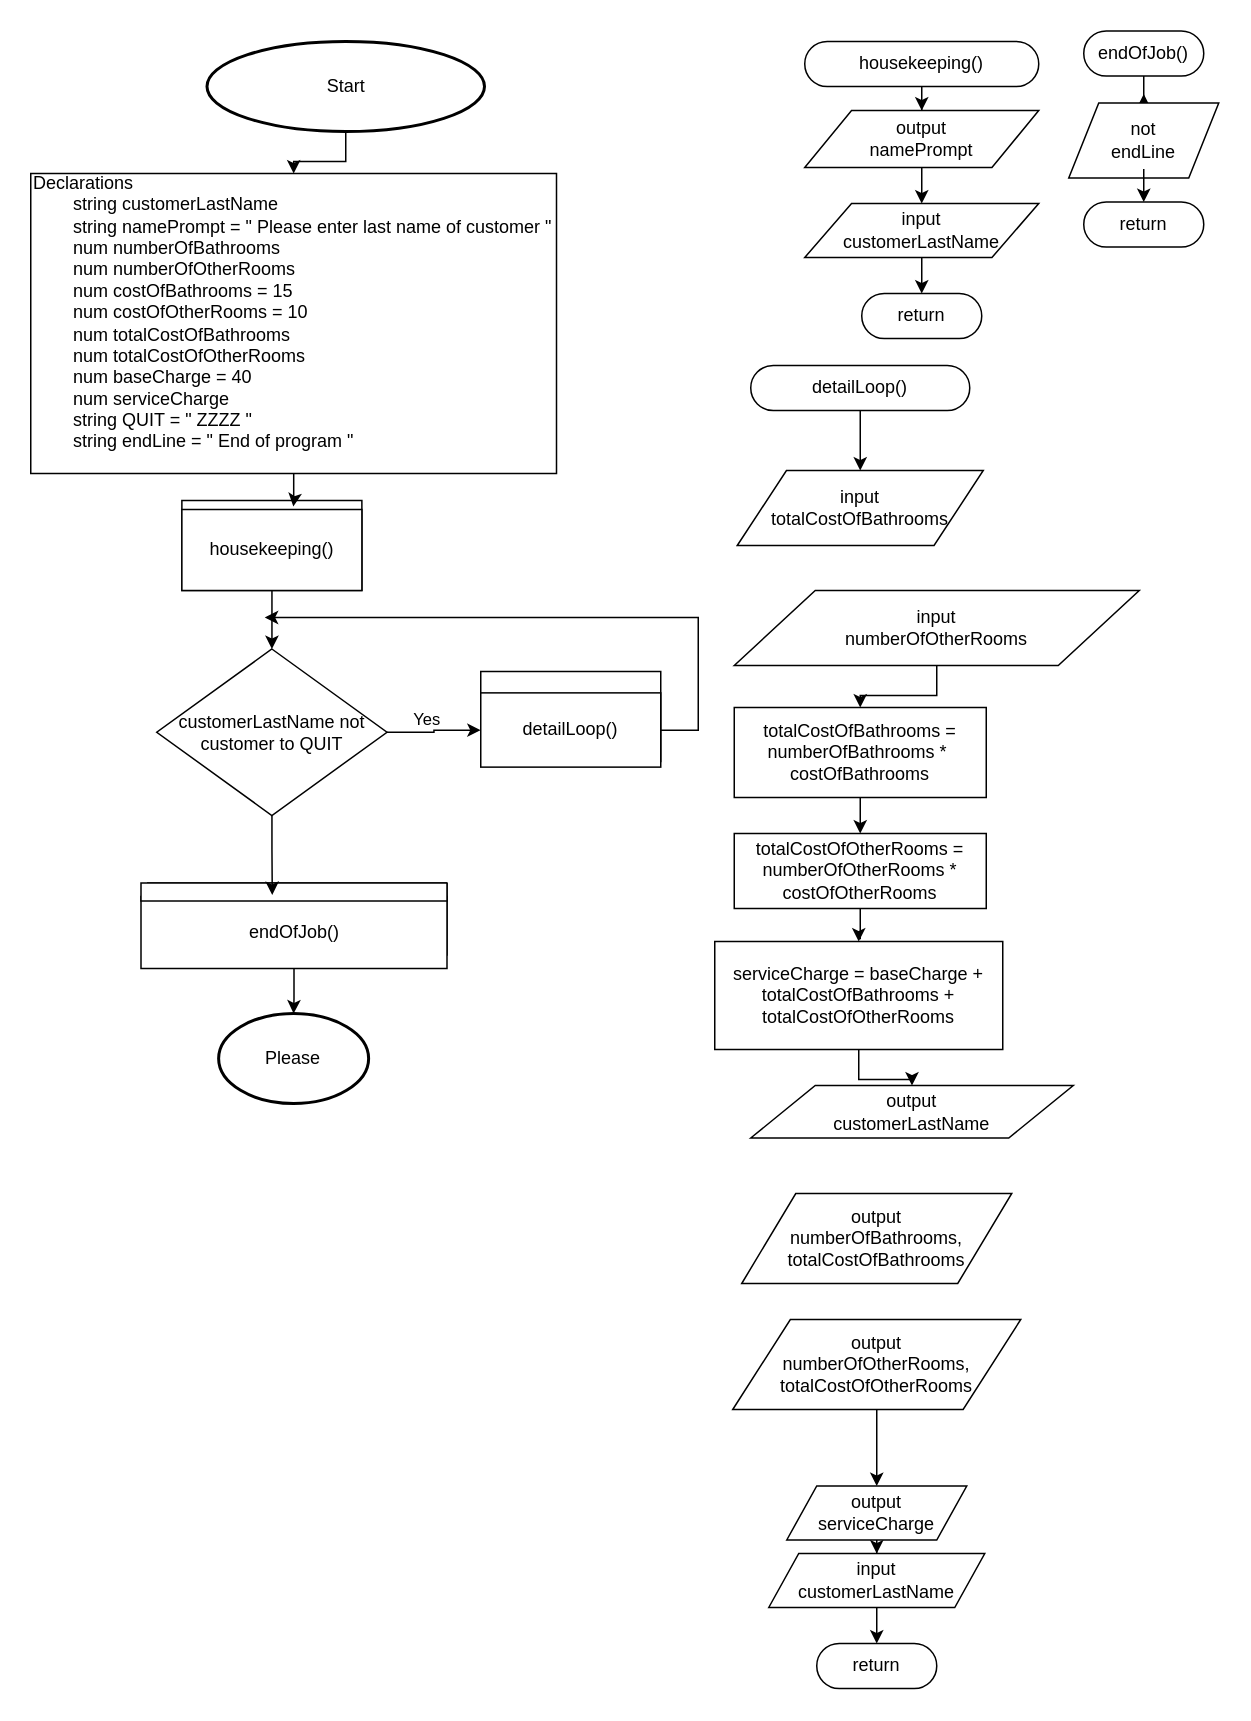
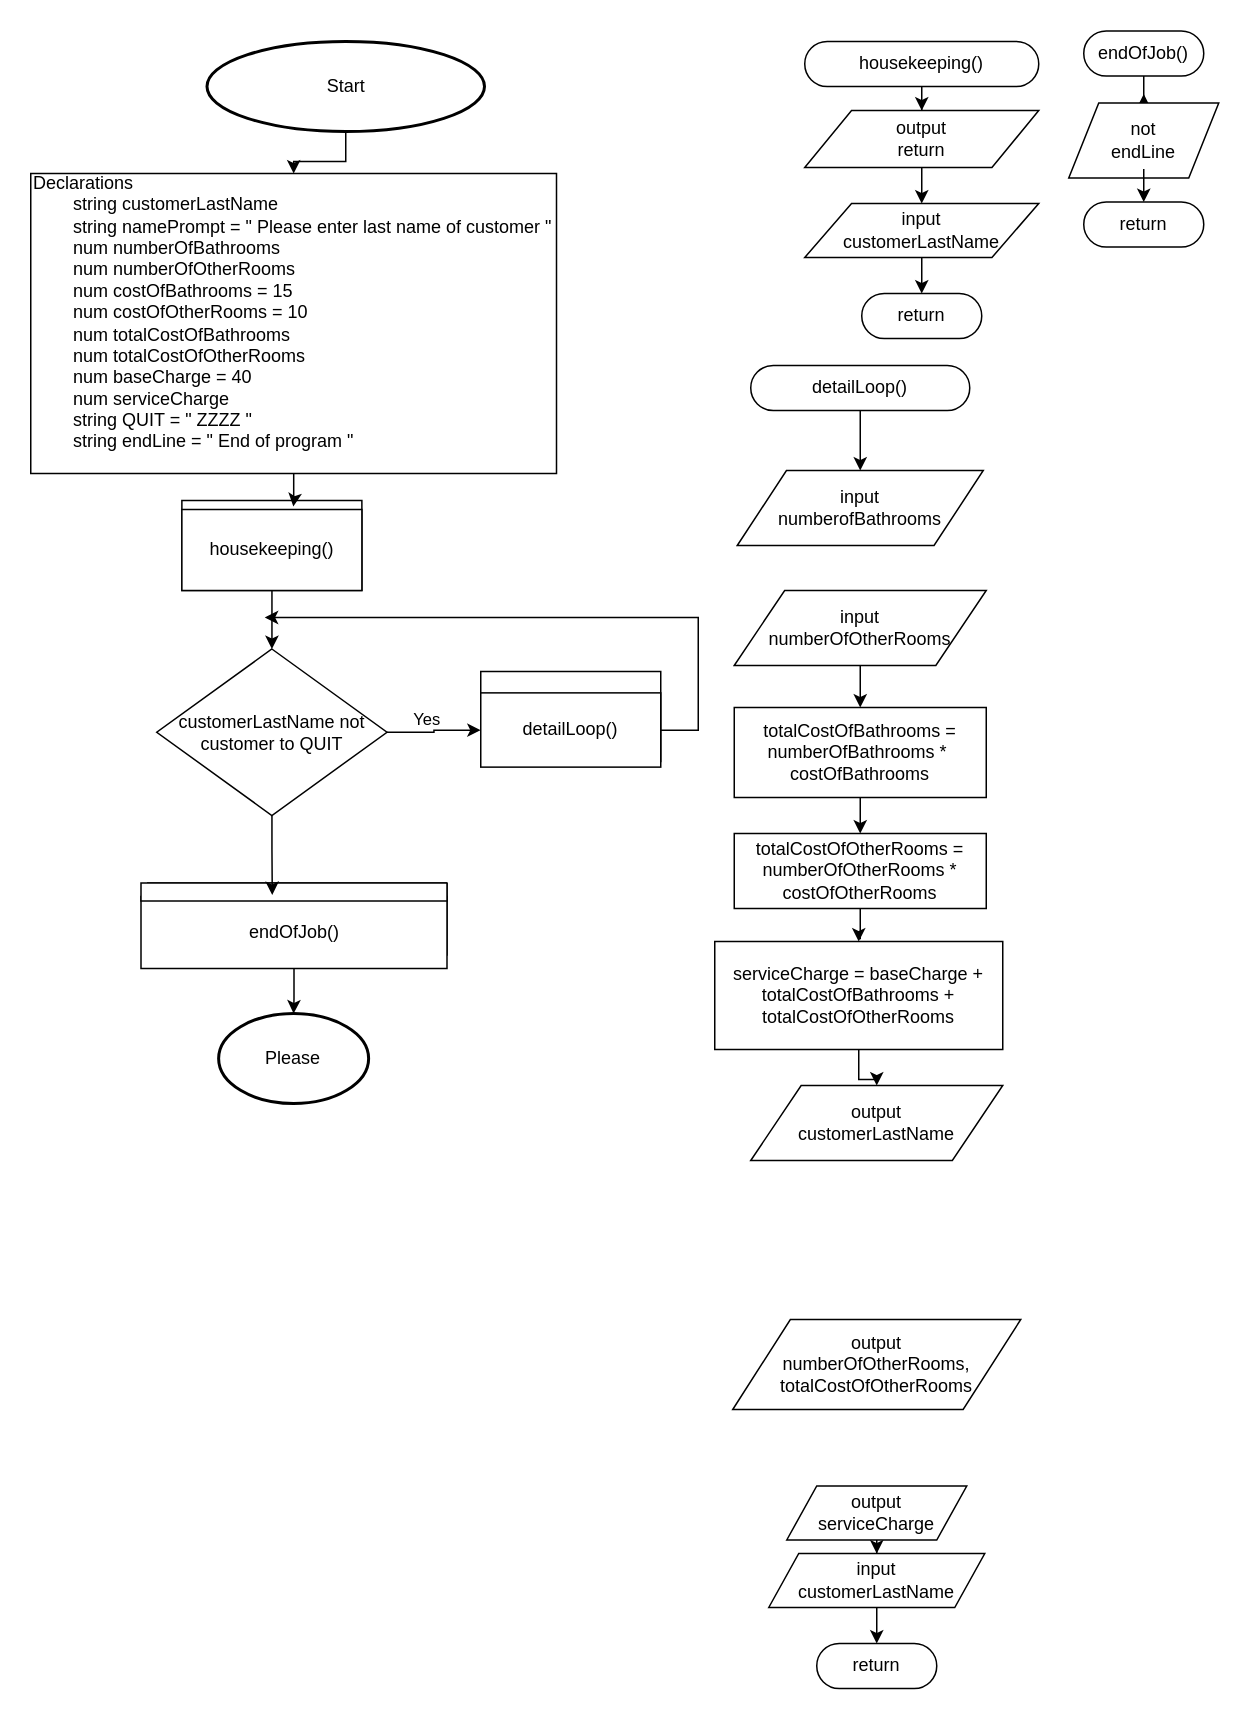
node "output namePrompt": label "output namePrompt" -> "output return"
node "input totalCostOfBathrooms": label "input totalCostOfBathrooms" -> "input numberofBathrooms"
node "input numberOfOtherRooms": size 405x75 -> 252x75
node "output customerLastName": size 323x53 -> 252x75
node "output numberOfBathrooms, totalCostOfBathrooms": removed
edge "output numberOfOtherRooms, totalCostOfOtherRooms" -> "output serviceCharge": removed
